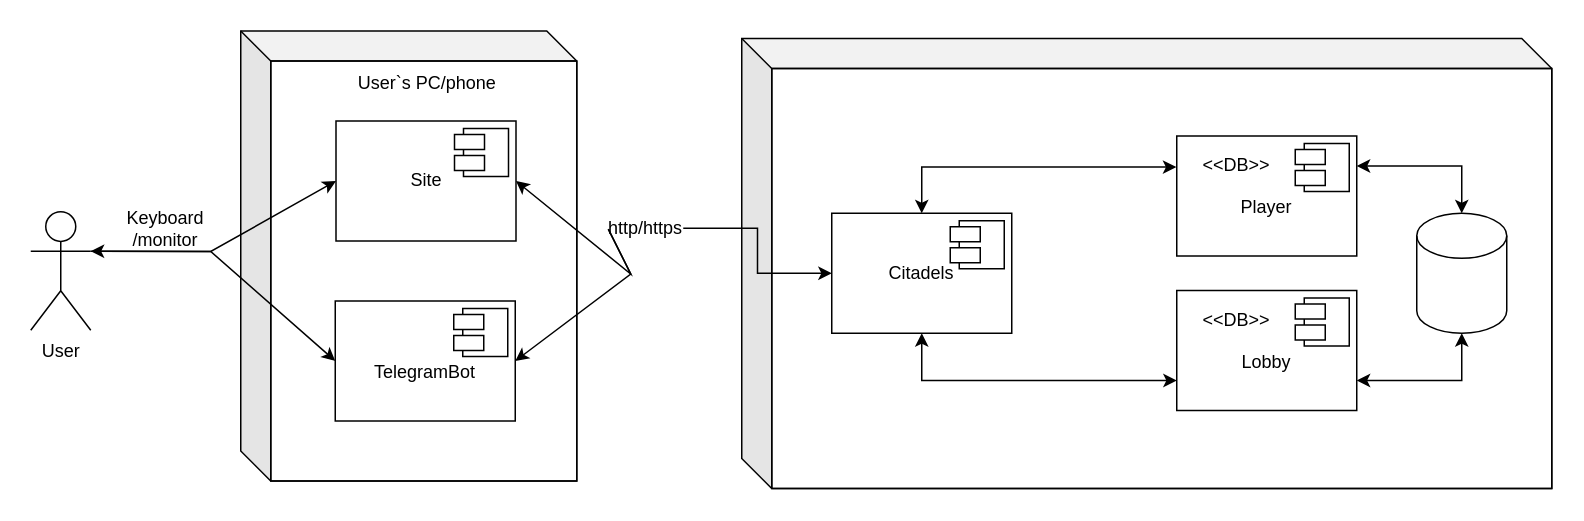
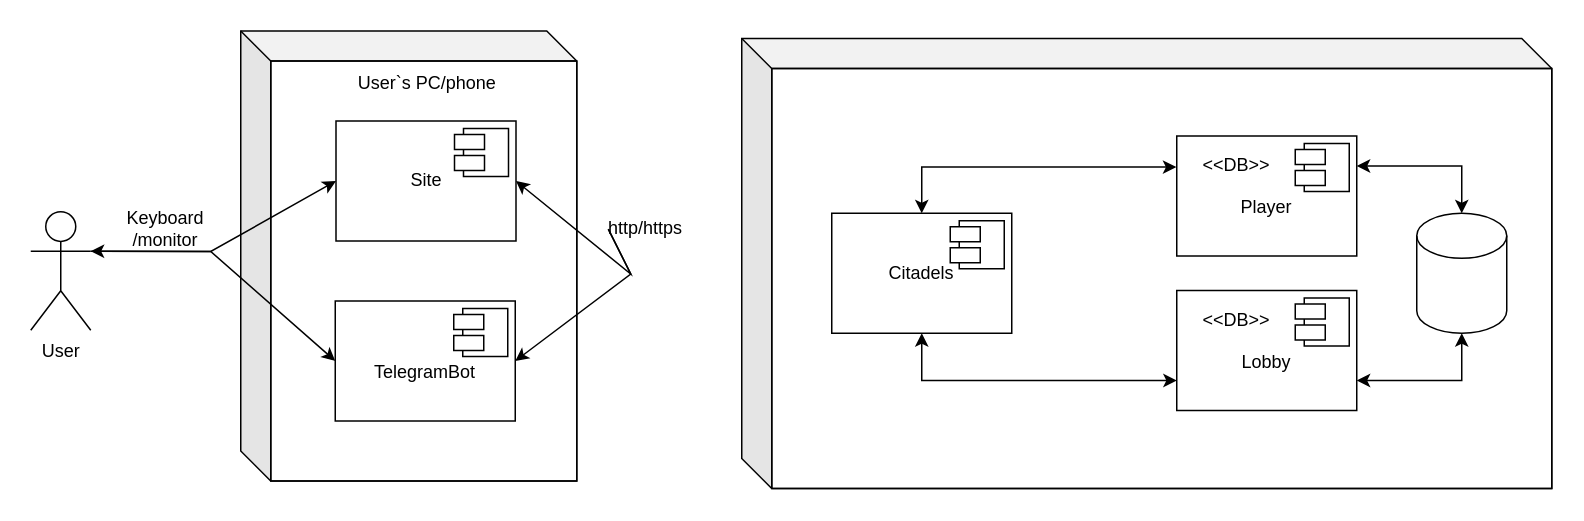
edge "http/https" -> "Citadels": removed
